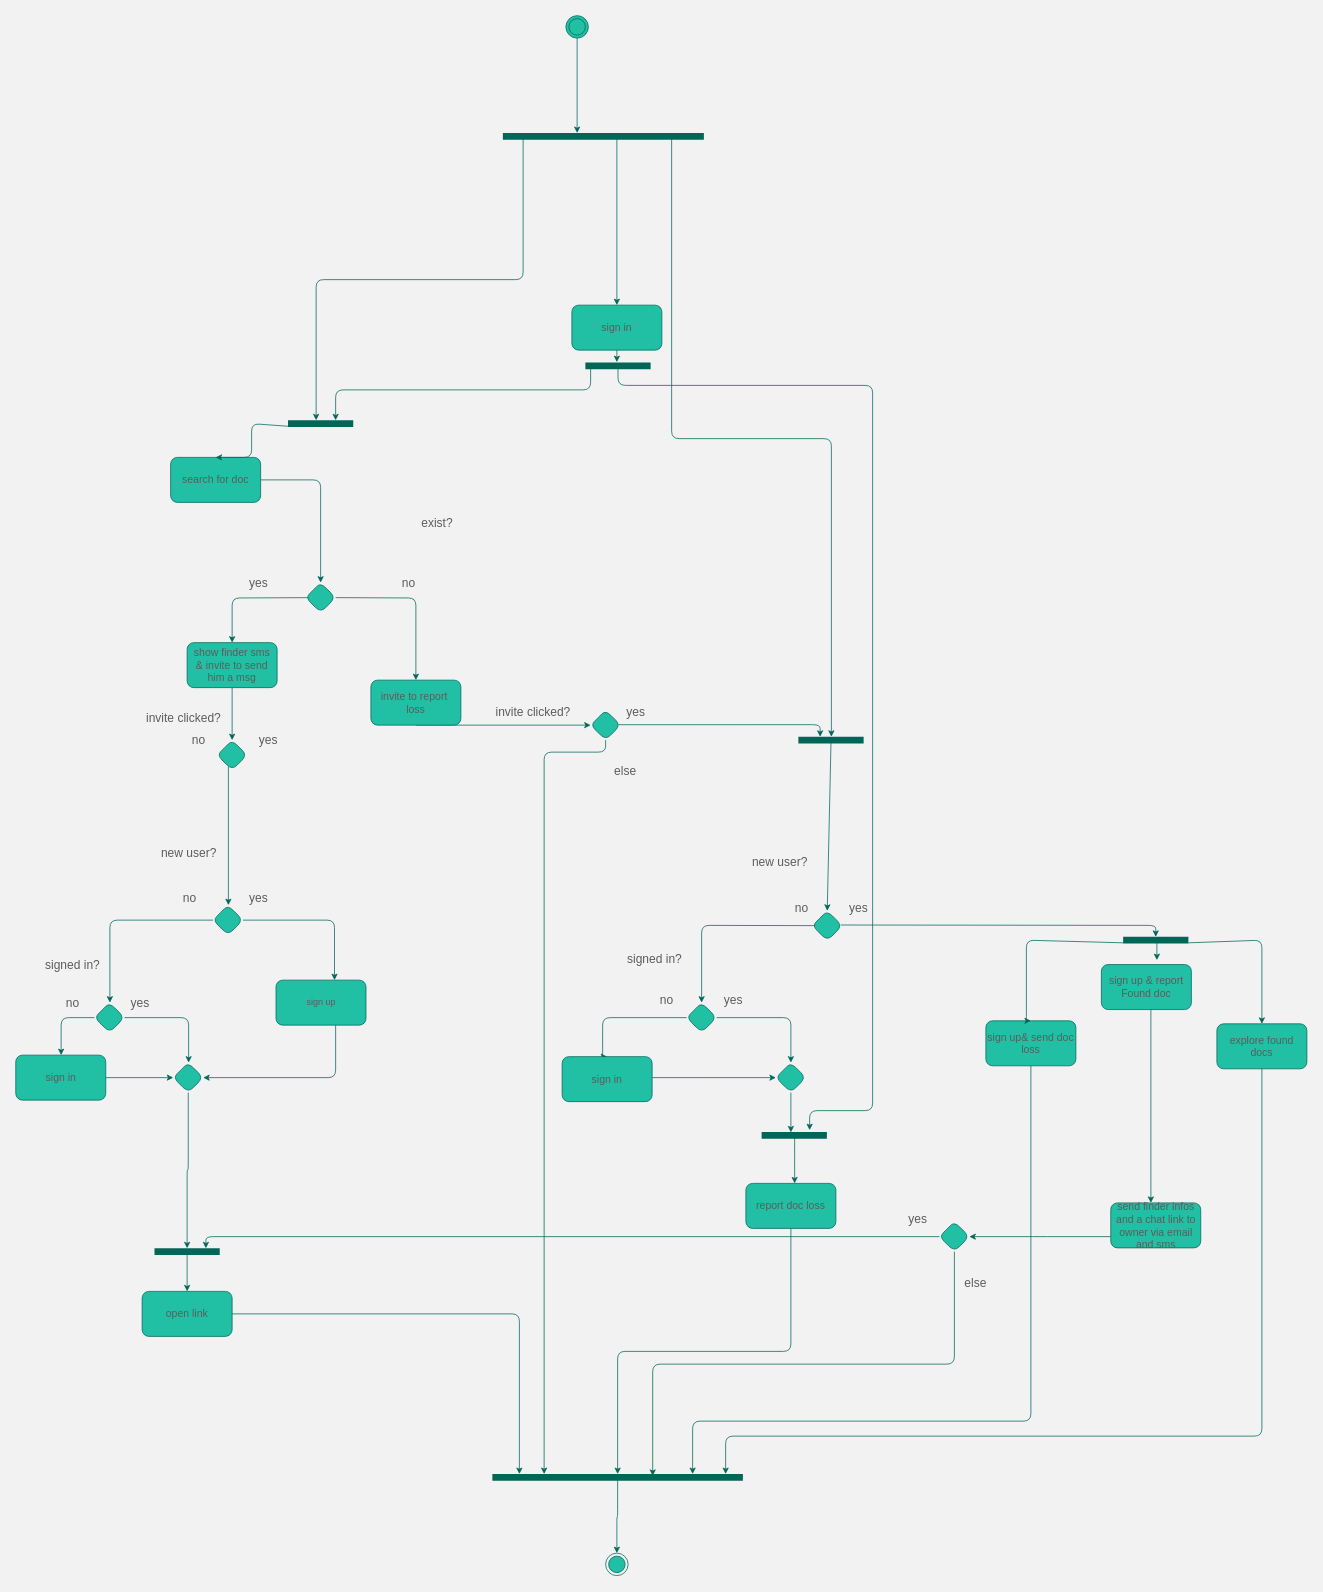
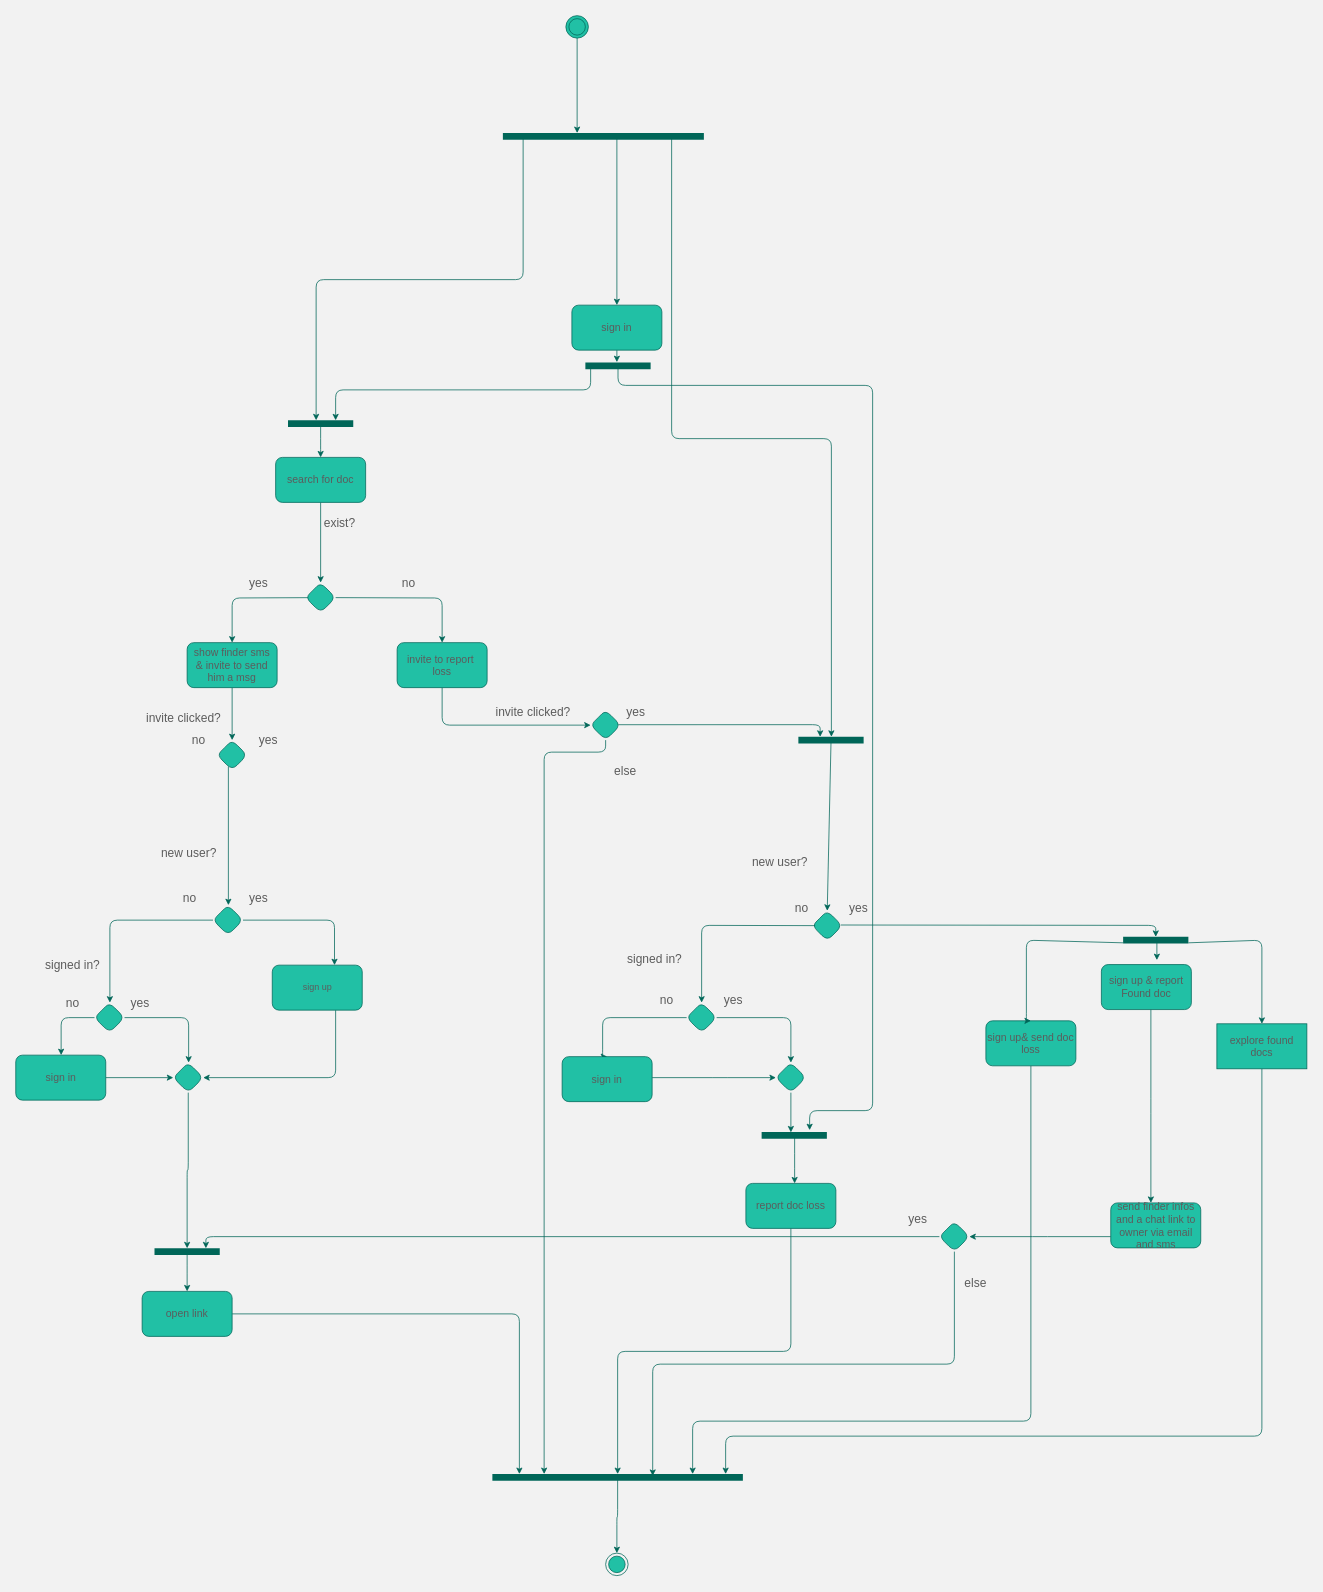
node "search for doc": moved (216, 480) -> (321, 480)
node "exist?": moved (437, 522) -> (339, 522)
node "invite to report loss": moved (416, 702) -> (442, 665)
node "sign up": moved (321, 1002) -> (317, 987)
node "explore found docs": shape rounded rectangle -> rectangle
